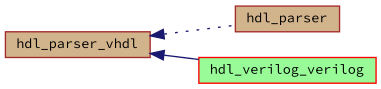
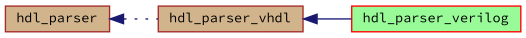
edge "hdl_parser" -> "hdl_parser_vhdl": reversed
node "hdl_verilog_verilog": label "hdl_verilog_verilog" -> "hdl_parser_verilog"
